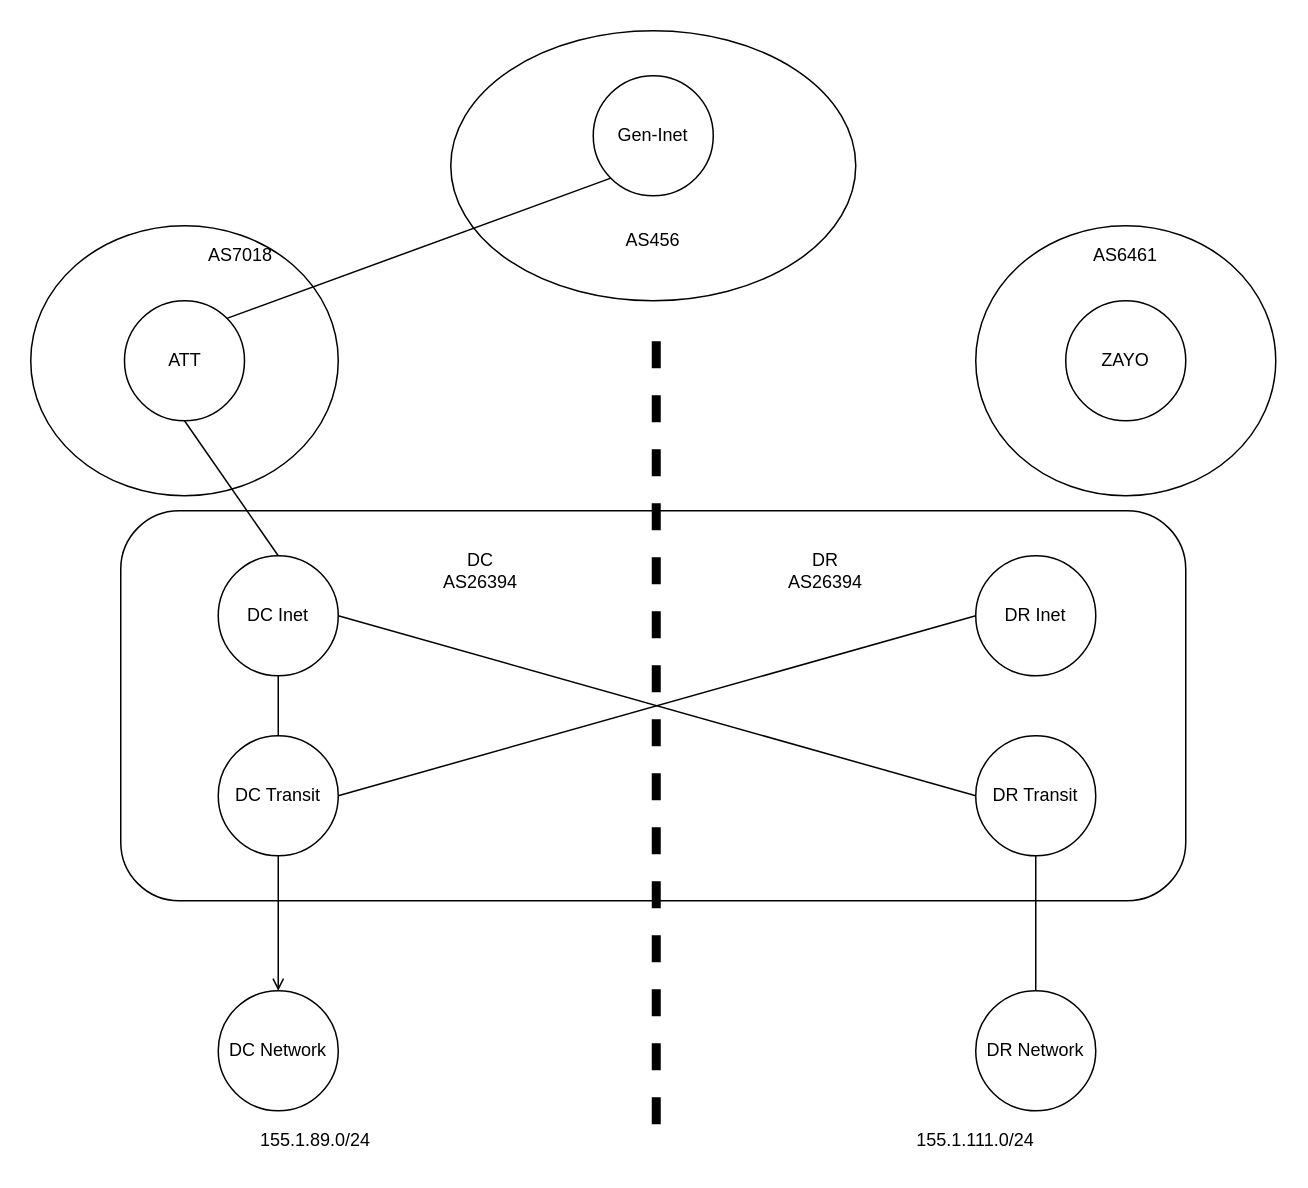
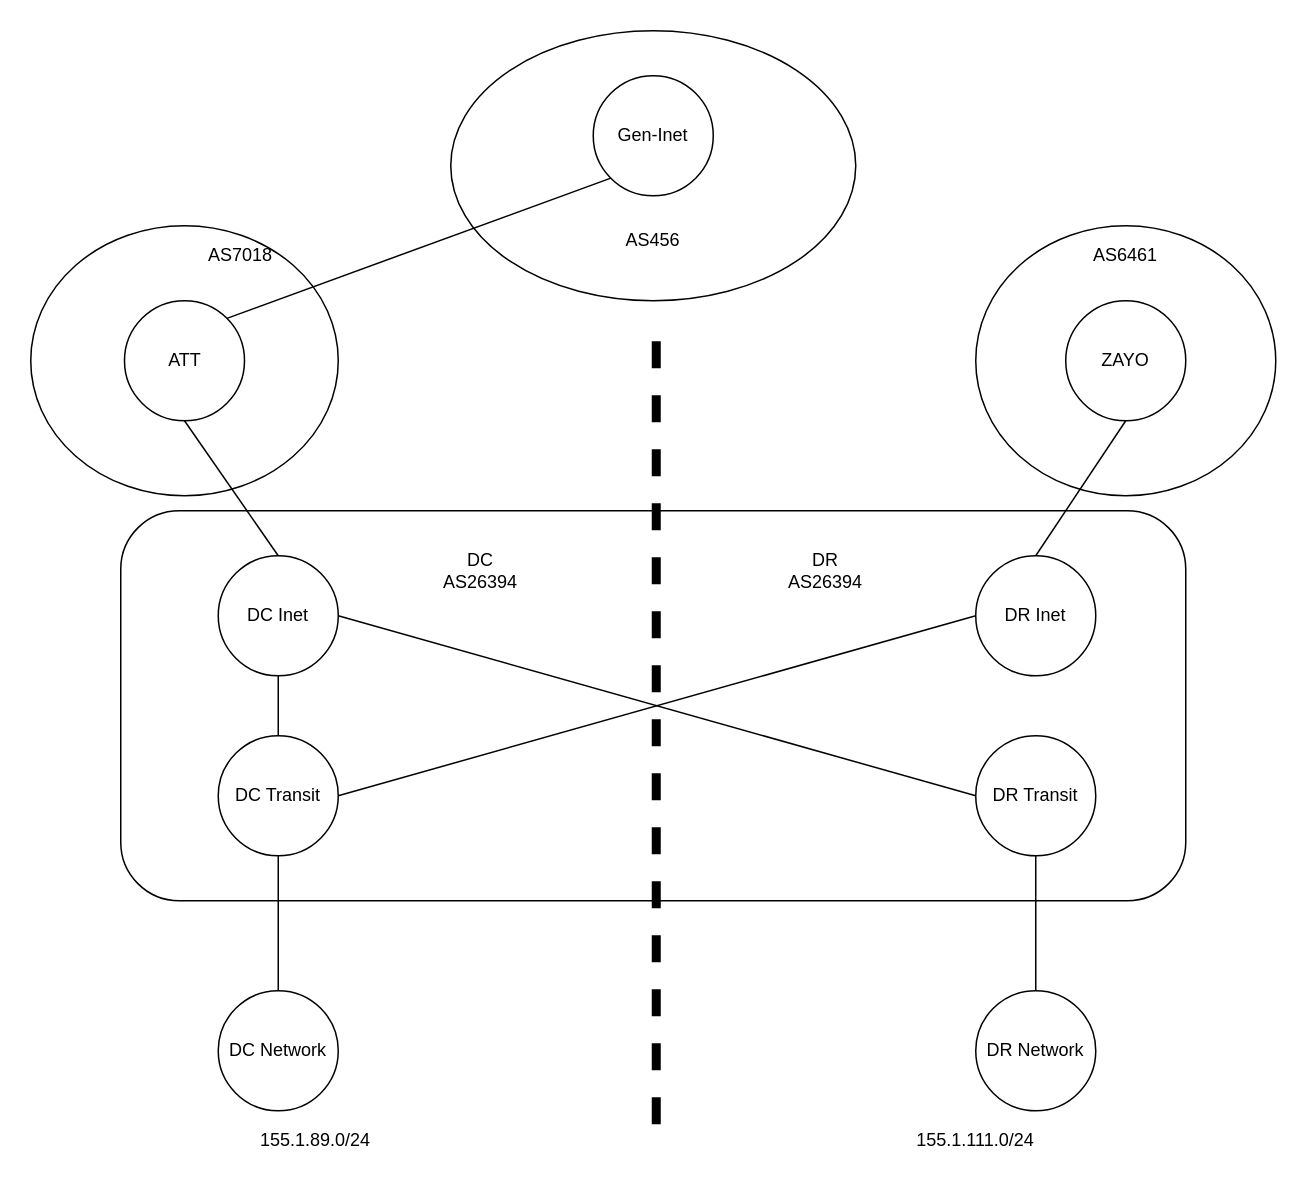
edge "ZAYO" -- "DR Inet": added
edge "DC Transit" -> "DC Network": arrowhead open -> none
